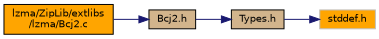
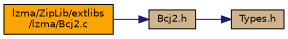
node "stddef.h": removed
